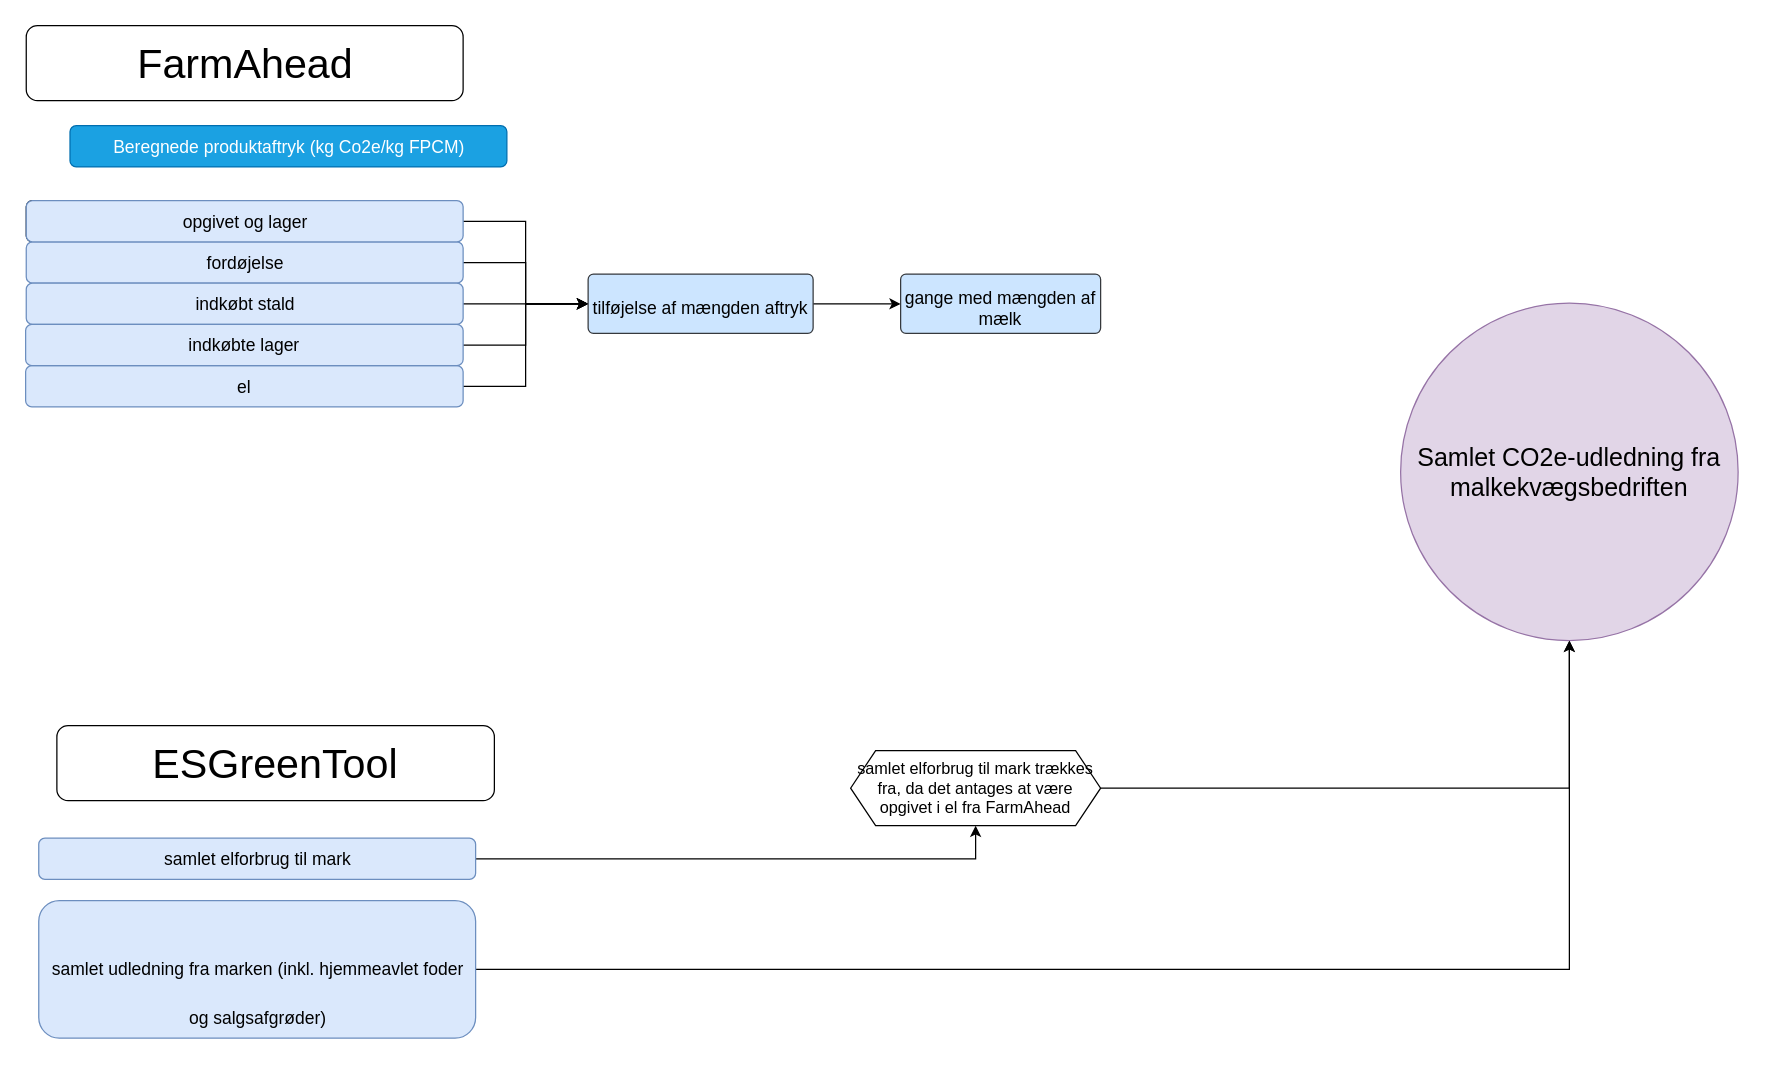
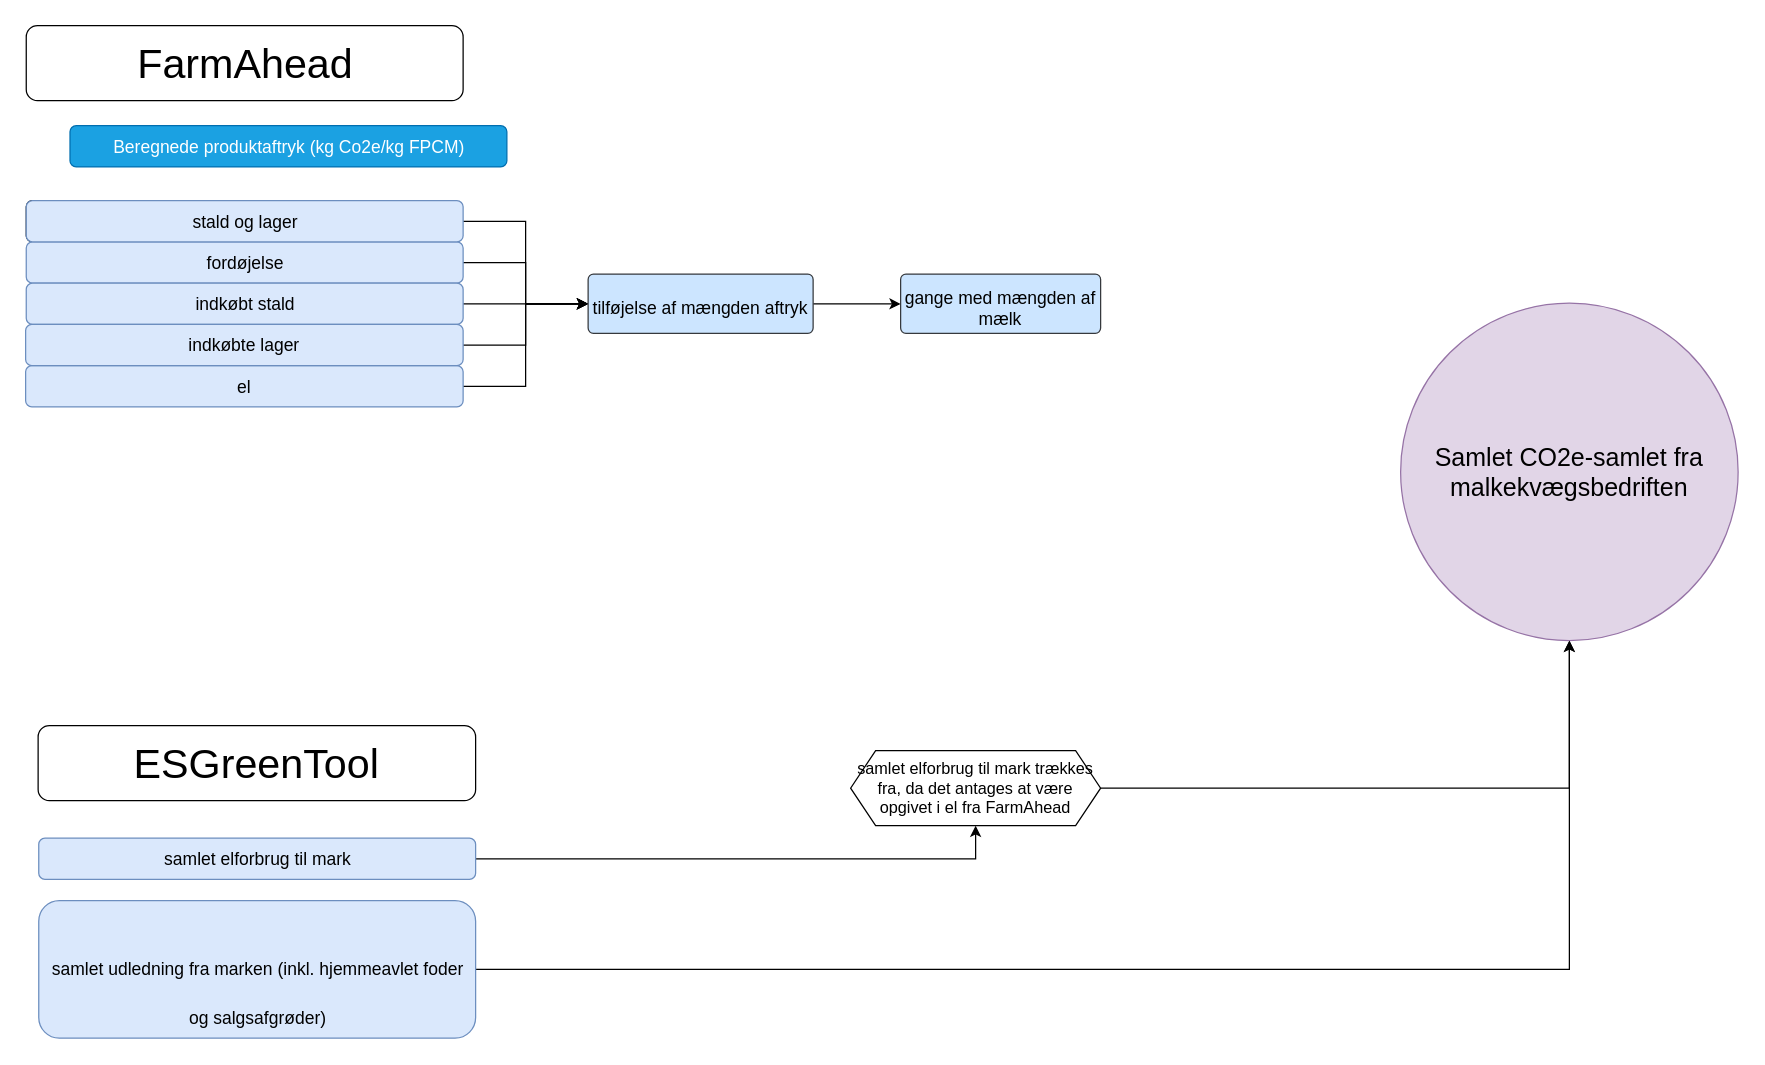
node "opgivet og lager": label "opgivet og lager" -> "stald og lager"
node "Samlet CO2e-udledning fra malkekvægsbedriften": label "Samlet CO2e-udledning fra malkekvægsbedriften" -> "Samlet CO2e-samlet fra malkekvægsbedriften"
node "ESGreenTool": moved (276, 763) -> (257, 763)
